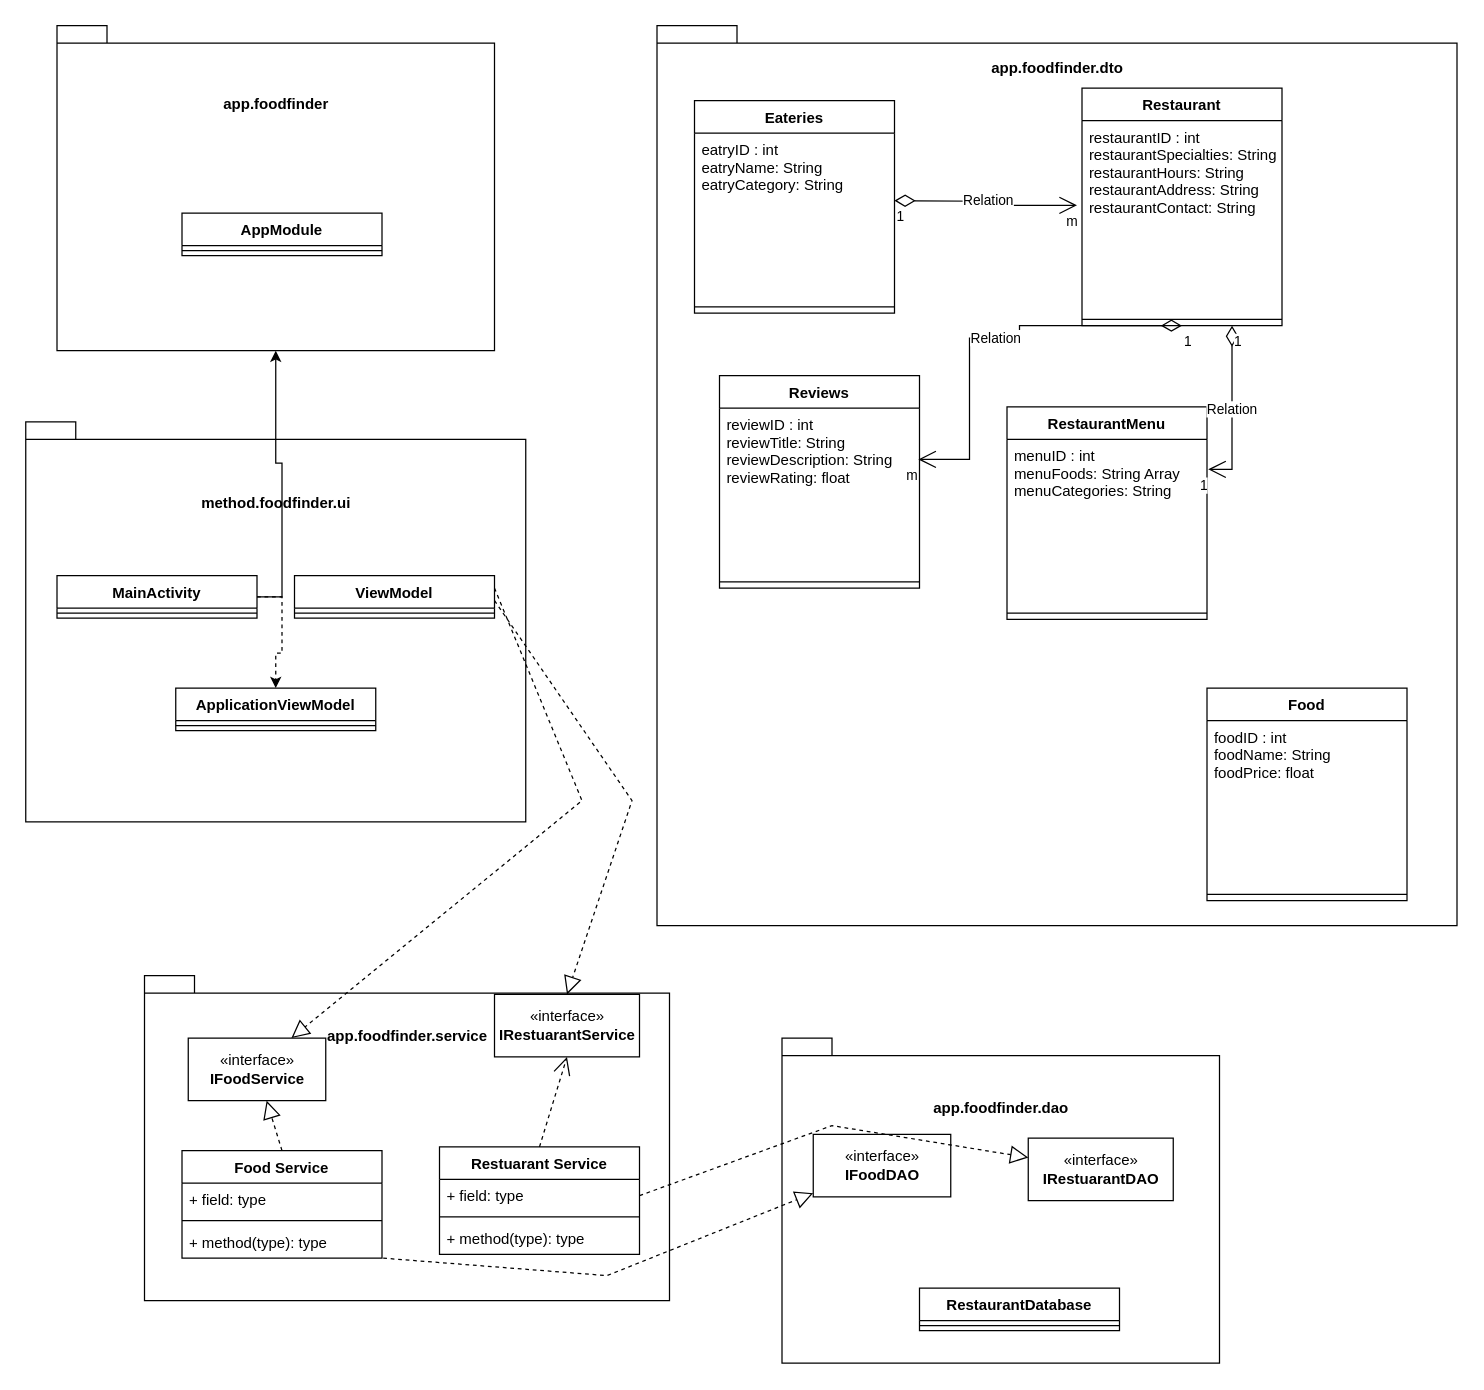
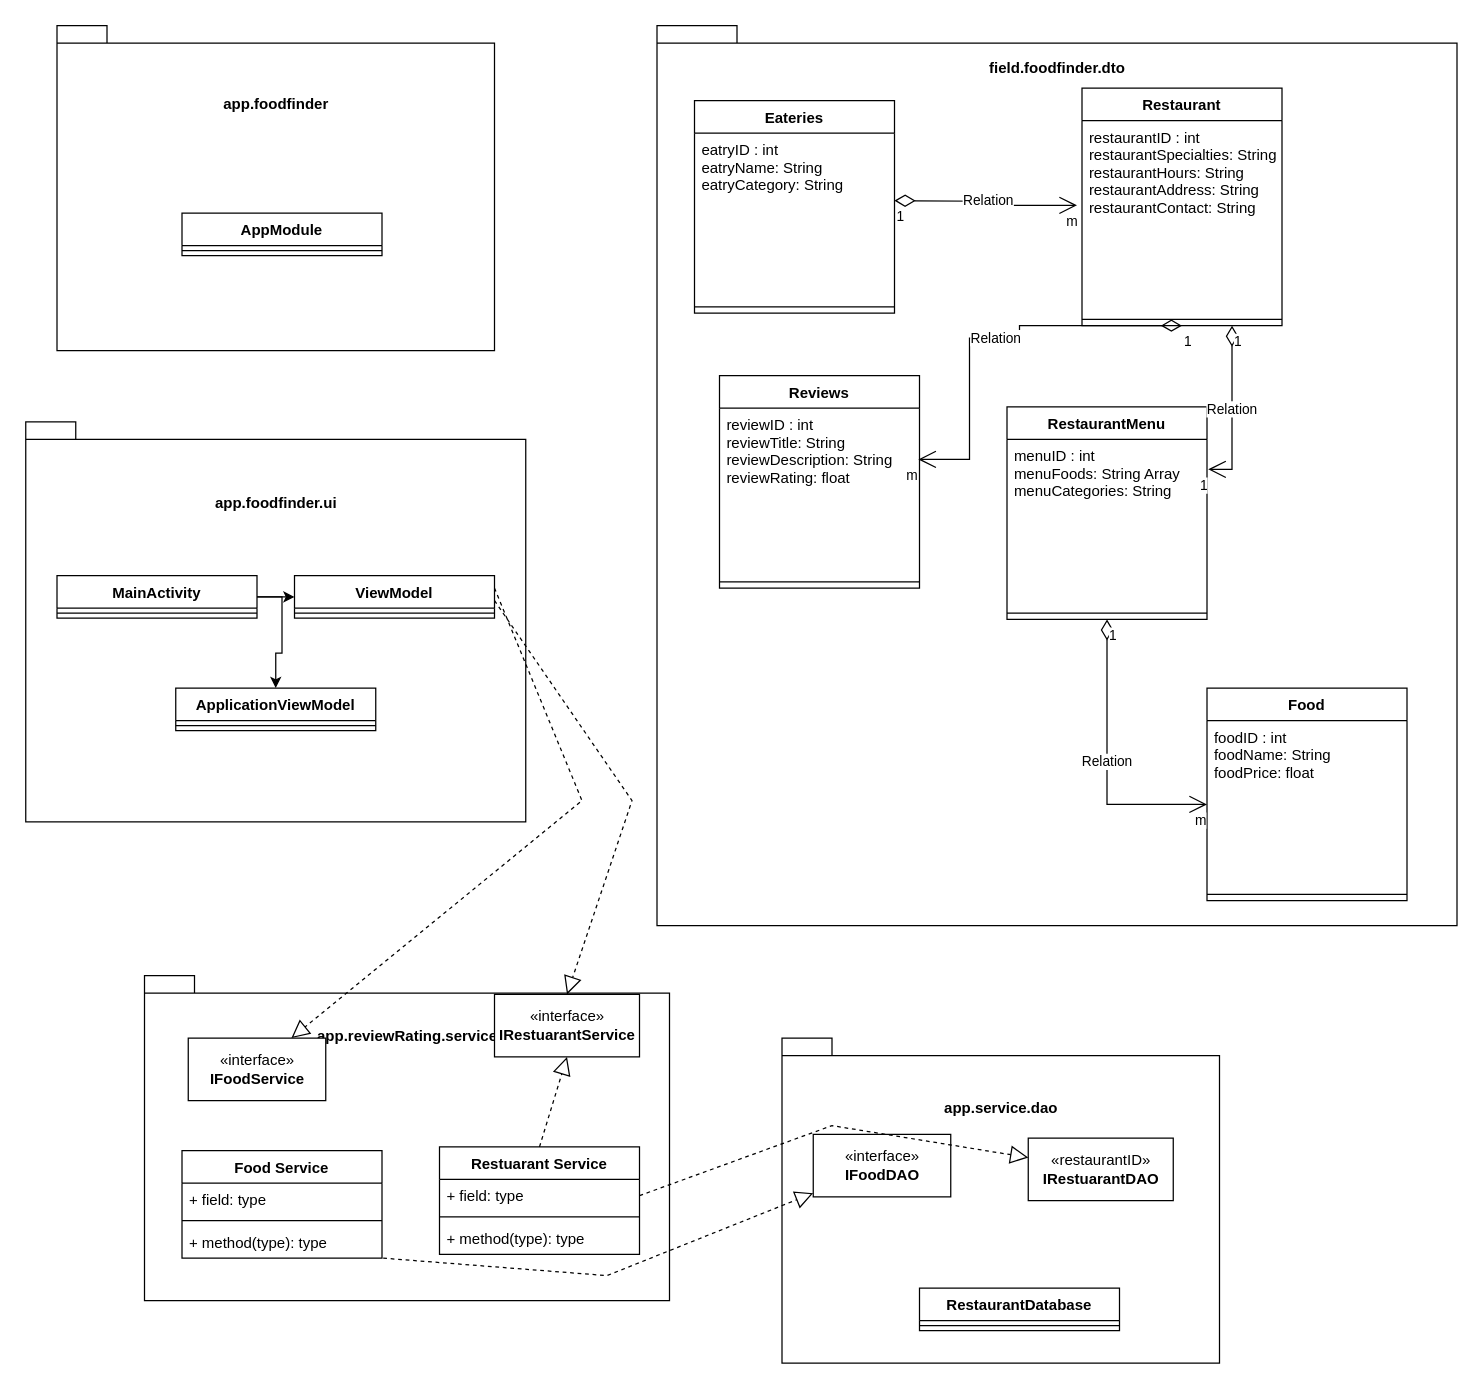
edge "MainActivity" -> "app.foodfinder": now "MainActivity" -> "ViewModel"
node "app.foodfinder.dto": label "app.foodfinder.dto" -> "field.foodfinder.dto"
node "method.foodfinder.ui": label "method.foodfinder.ui" -> "app.foodfinder.ui"
edge "MainActivity" -> "ApplicationViewModel": style dashed -> solid
edge "RestaurantMenu" -- "foodID : int foodName: String foodPrice: float": added, labels "1", "Relation", "m"
edge "Restuarant Service" -> "«interface» IRestuarantService": arrowhead open -> block
edge "Food Service" -> "«interface» IFoodService": removed
node "app.foodfinder.service": label "app.foodfinder.service" -> "app.reviewRating.service"
node "«interface» IRestuarantDAO": label "«interface» IRestuarantDAO" -> "«restaurantID» IRestuarantDAO"
node "app.foodfinder.dao": label "app.foodfinder.dao" -> "app.service.dao"
